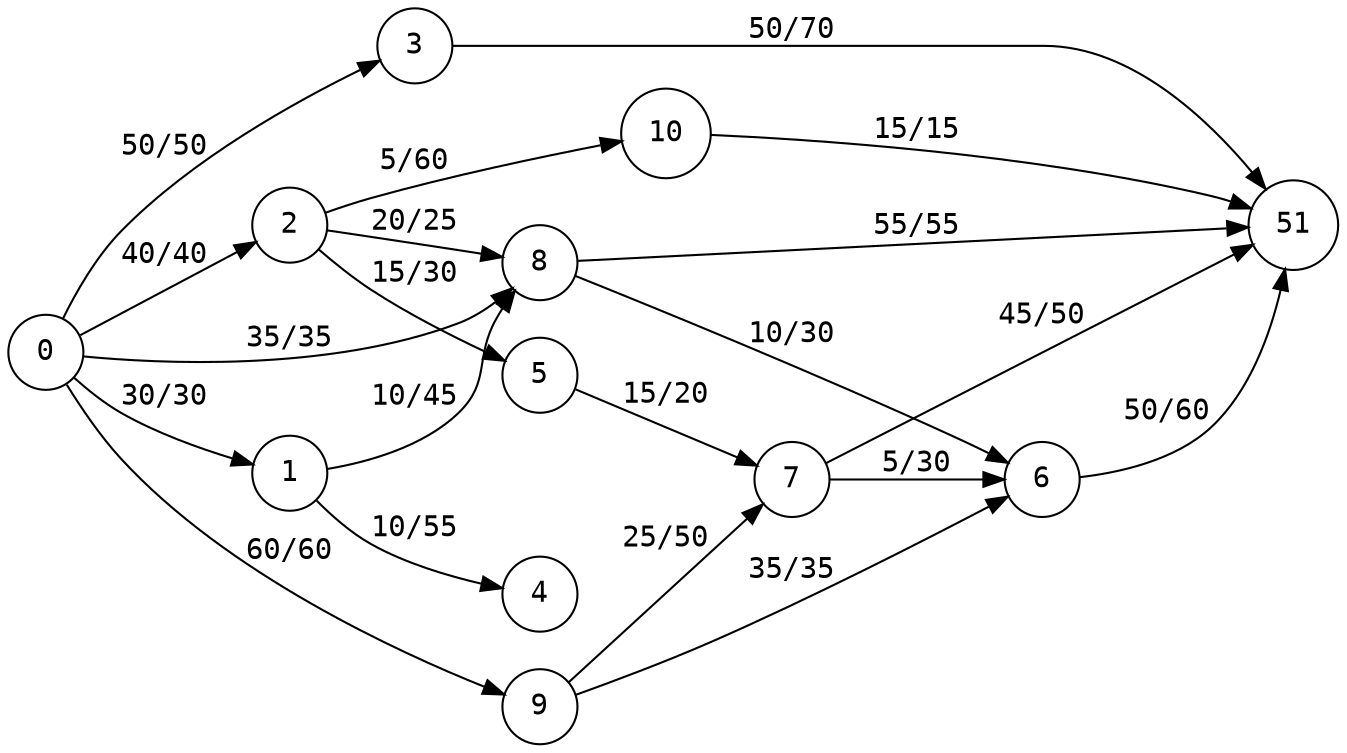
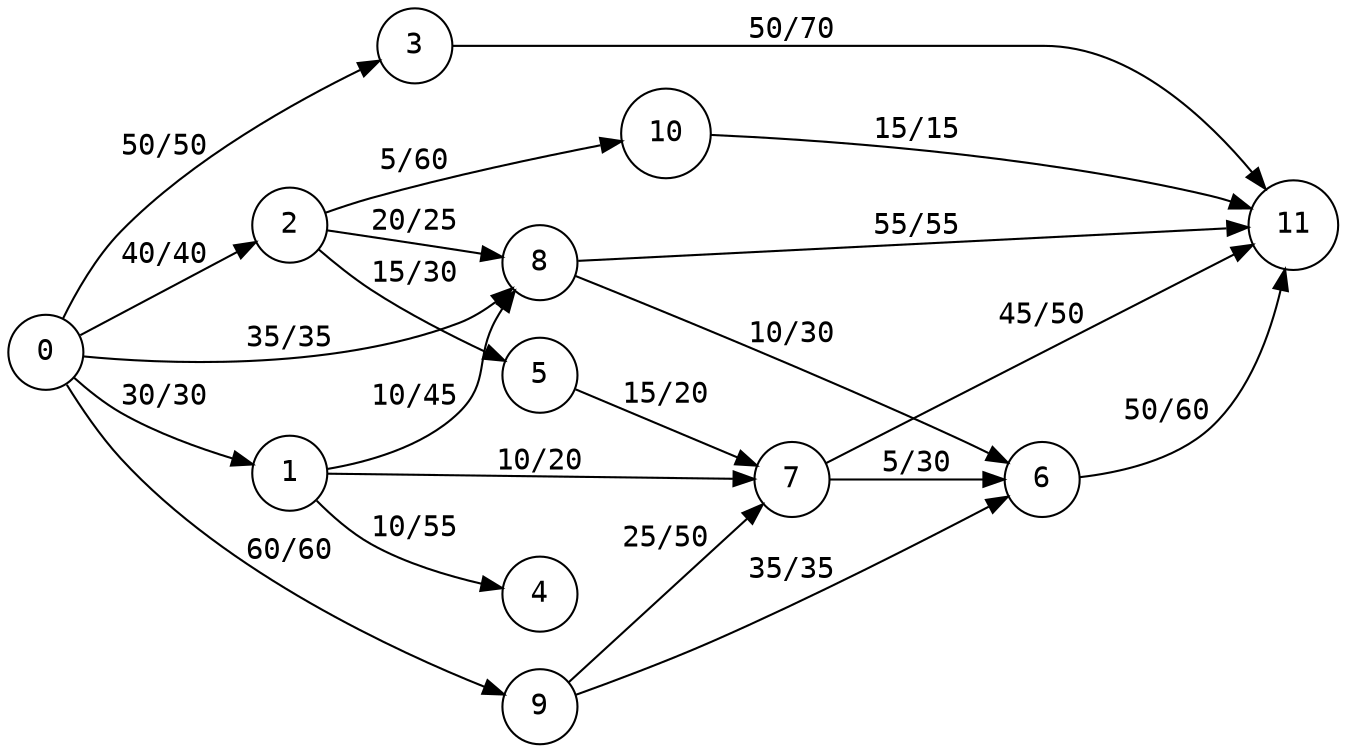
node "51": label "51" -> "11"
edge "1" -> "7": added, label "10/20"
